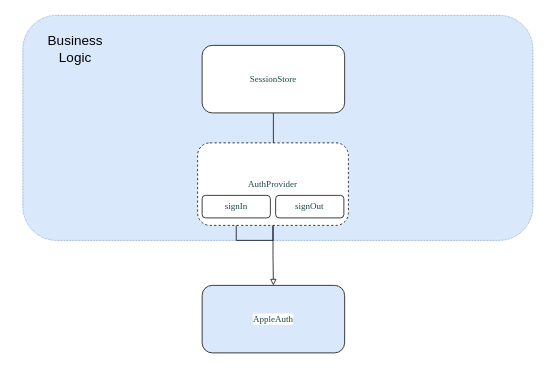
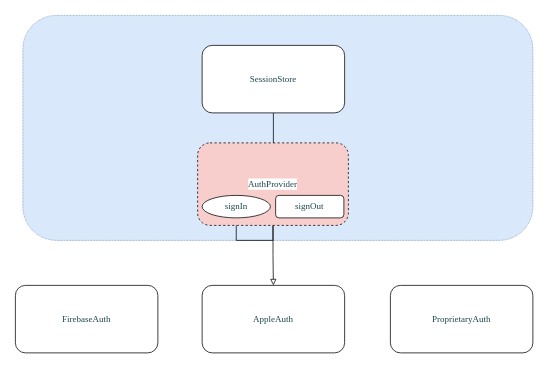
node "Business Logic": removed
node "AuthProvider": fillcolor #ffffff -> #f8cecc
node "signIn": shape rounded rectangle -> ellipse
node "FirebaseAuth": added
node "AppleAuth": fillcolor #dae8fc -> #ffffff
node "ProprietaryAuth": added
